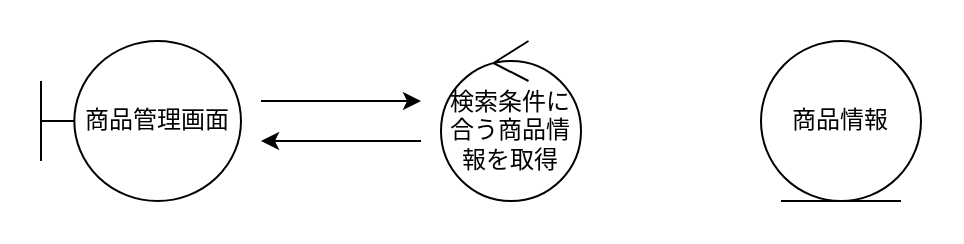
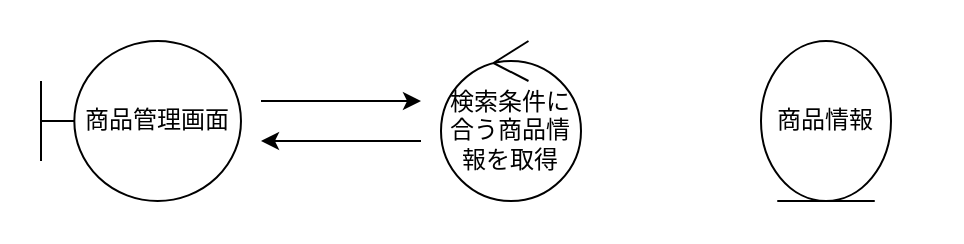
node "商品情報": size 160x160 -> 130x160
